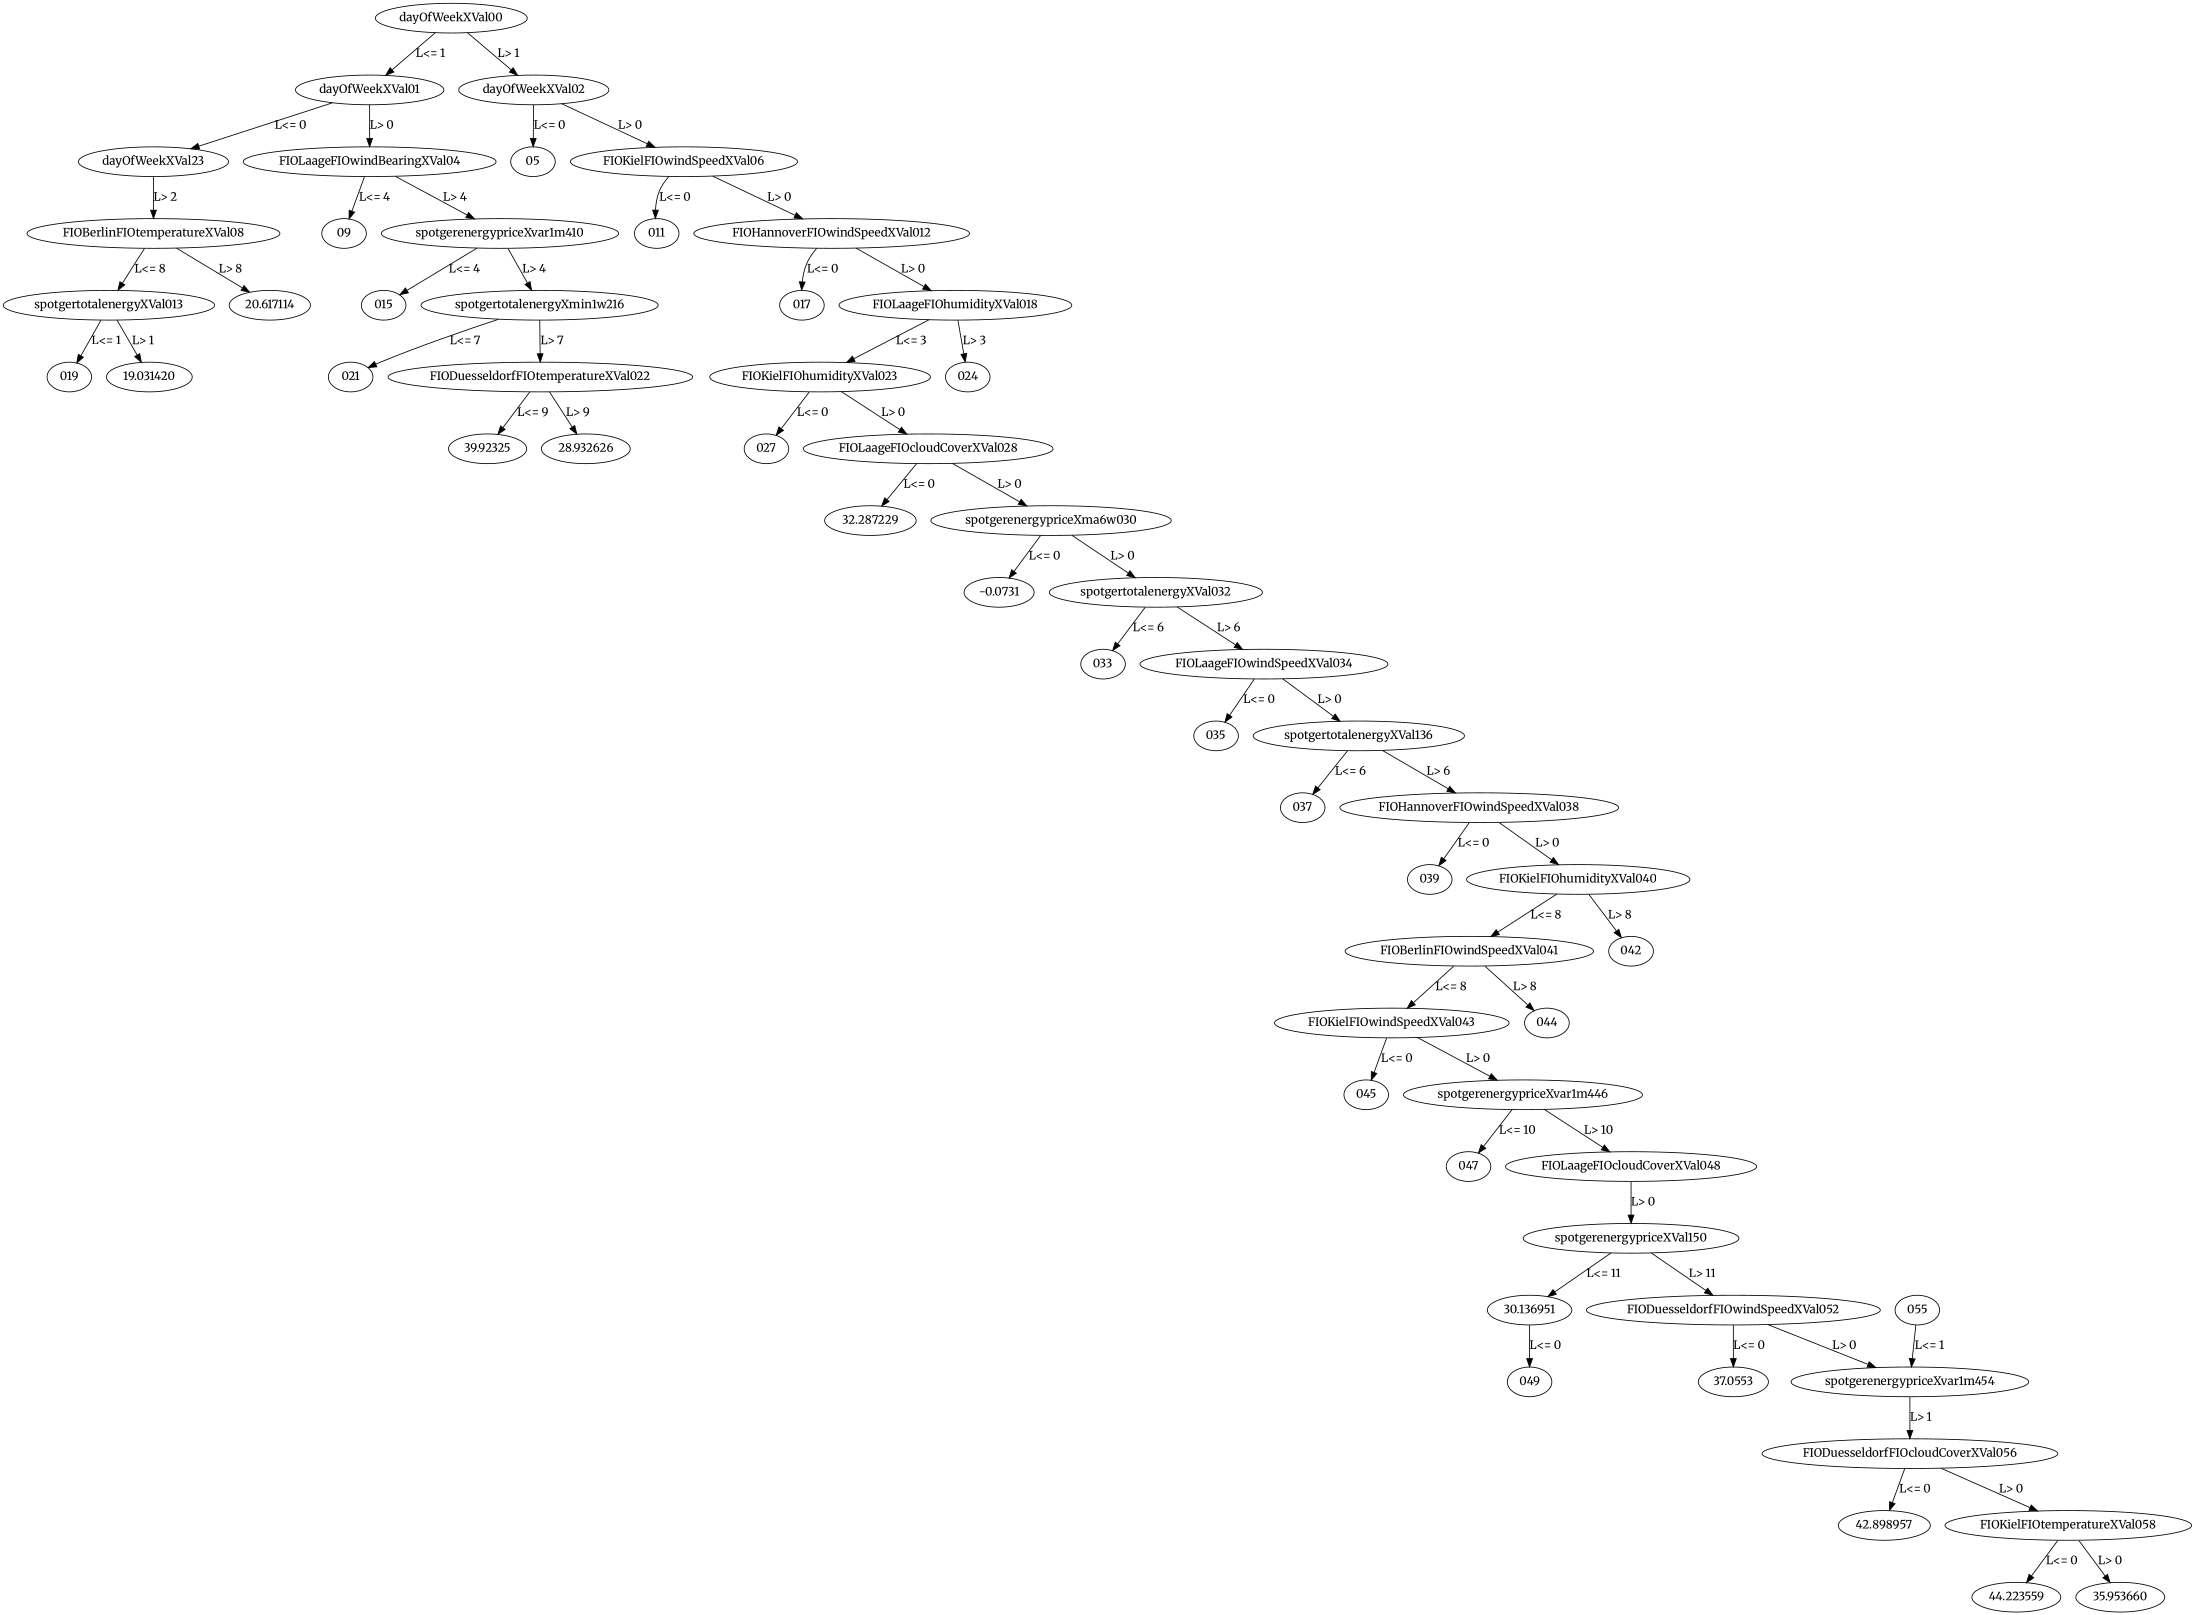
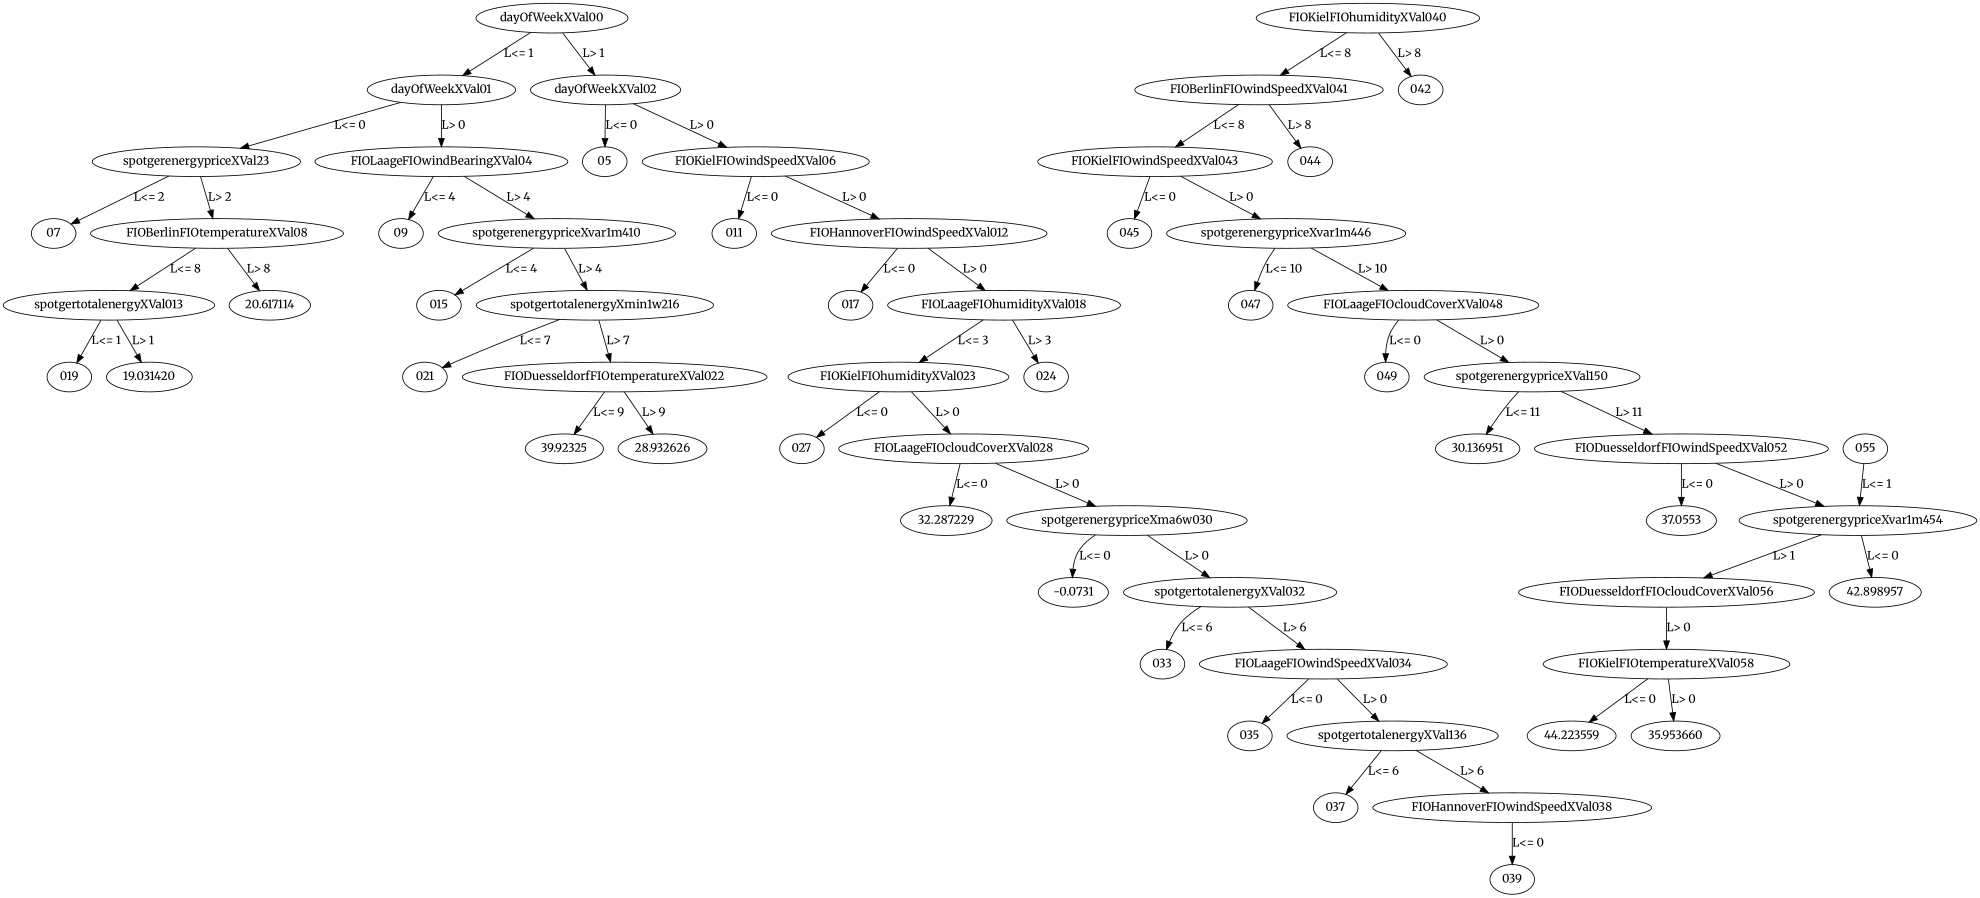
node "dayOfWeekXVal23": label "dayOfWeekXVal23" -> "spotgerenergypriceXVal23"
node "07": added
edge "FIOHannoverFIOwindSpeedXVal038" -> "FIOKielFIOhumidityXVal040": removed, label "L> 0"
edge "30.136951" -> "049": now "FIOLaageFIOcloudCoverXVal048" -> "049"
edge "FIODuesseldorfFIOcloudCoverXVal056" -> "42.898957": now "spotgerenergypriceXvar1m454" -> "42.898957"
